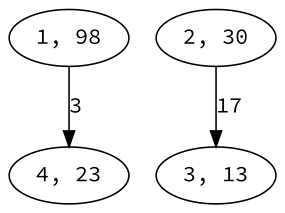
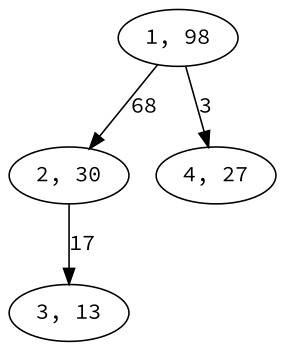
edge "1, 98" -> "2, 30": added, label "68"
node "4, 23": label "4, 23" -> "4, 27"
